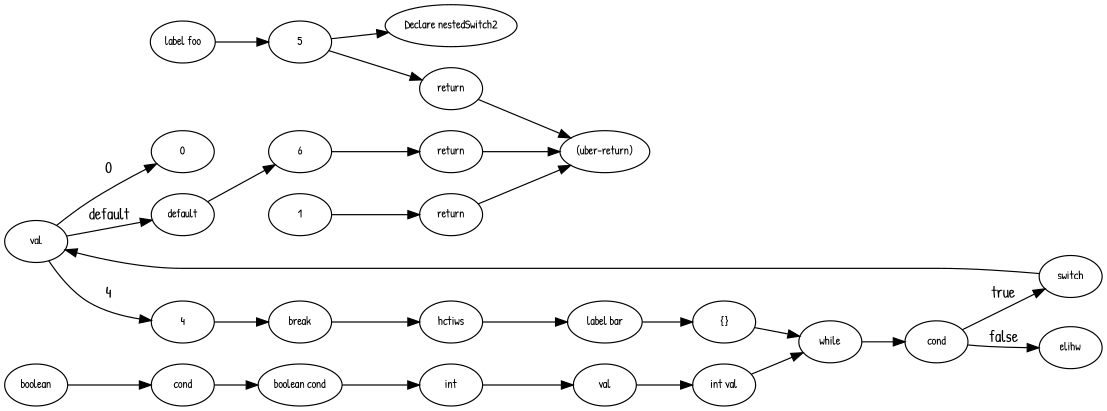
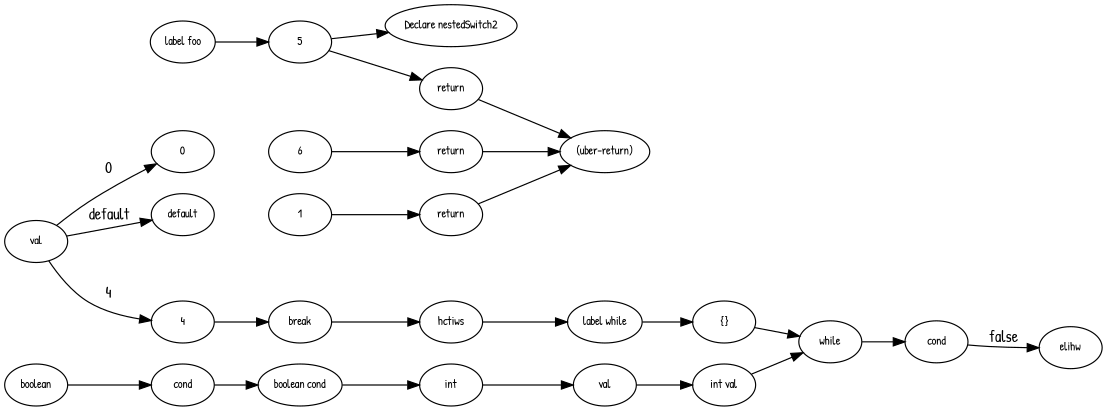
edge "default" -> "6": removed
node "switch": removed
node "label bar": label "label bar" -> "label while"
